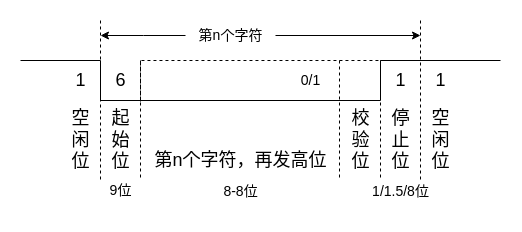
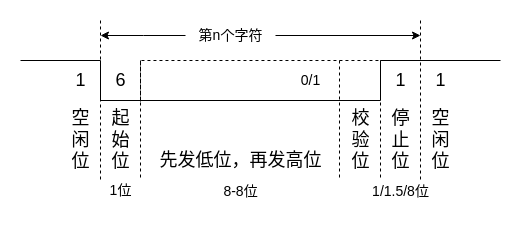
node "第n个字符，再发高位": label "第n个字符，再发高位" -> "先发低位，再发高位"
node "9位": label "9位" -> "1位"
